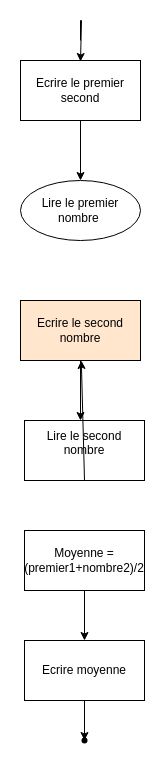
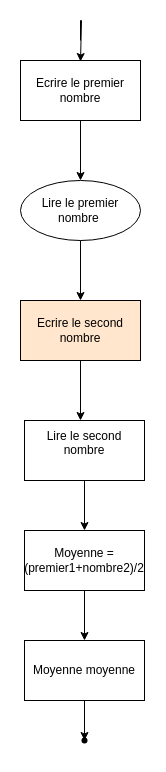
node "Ecrire le premier second": label "Ecrire le premier second" -> "Ecrire le premier nombre"
edge "Lire le premier nombre" -> "Ecrire le second nombre": added
edge "Lire le second nombre" -> "Ecrire le second nombre": now "Lire le second nombre" -> "Moyenne =(premier1+nombre2)/2"
node "Ecrire moyenne": label "Ecrire moyenne" -> "Moyenne moyenne"
